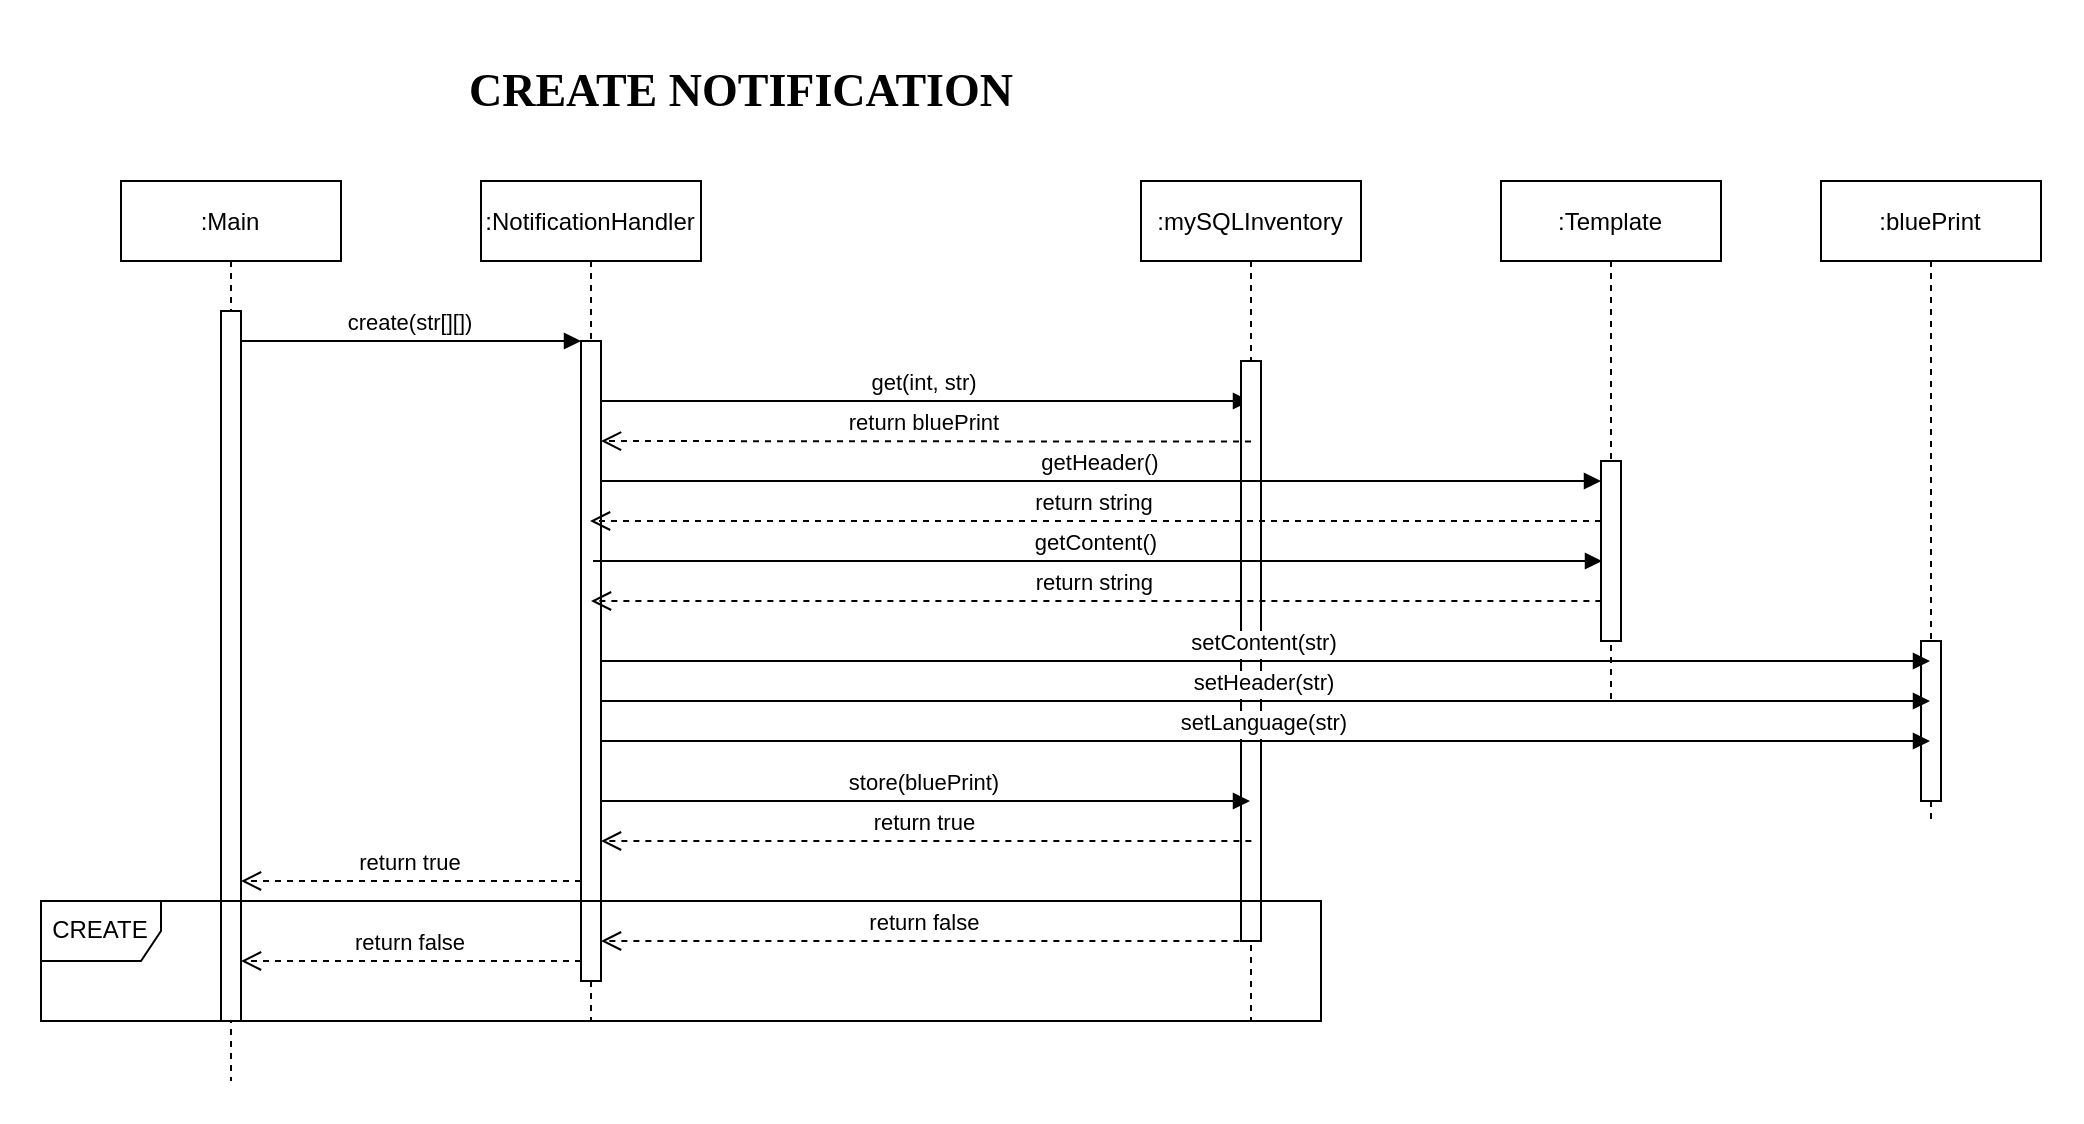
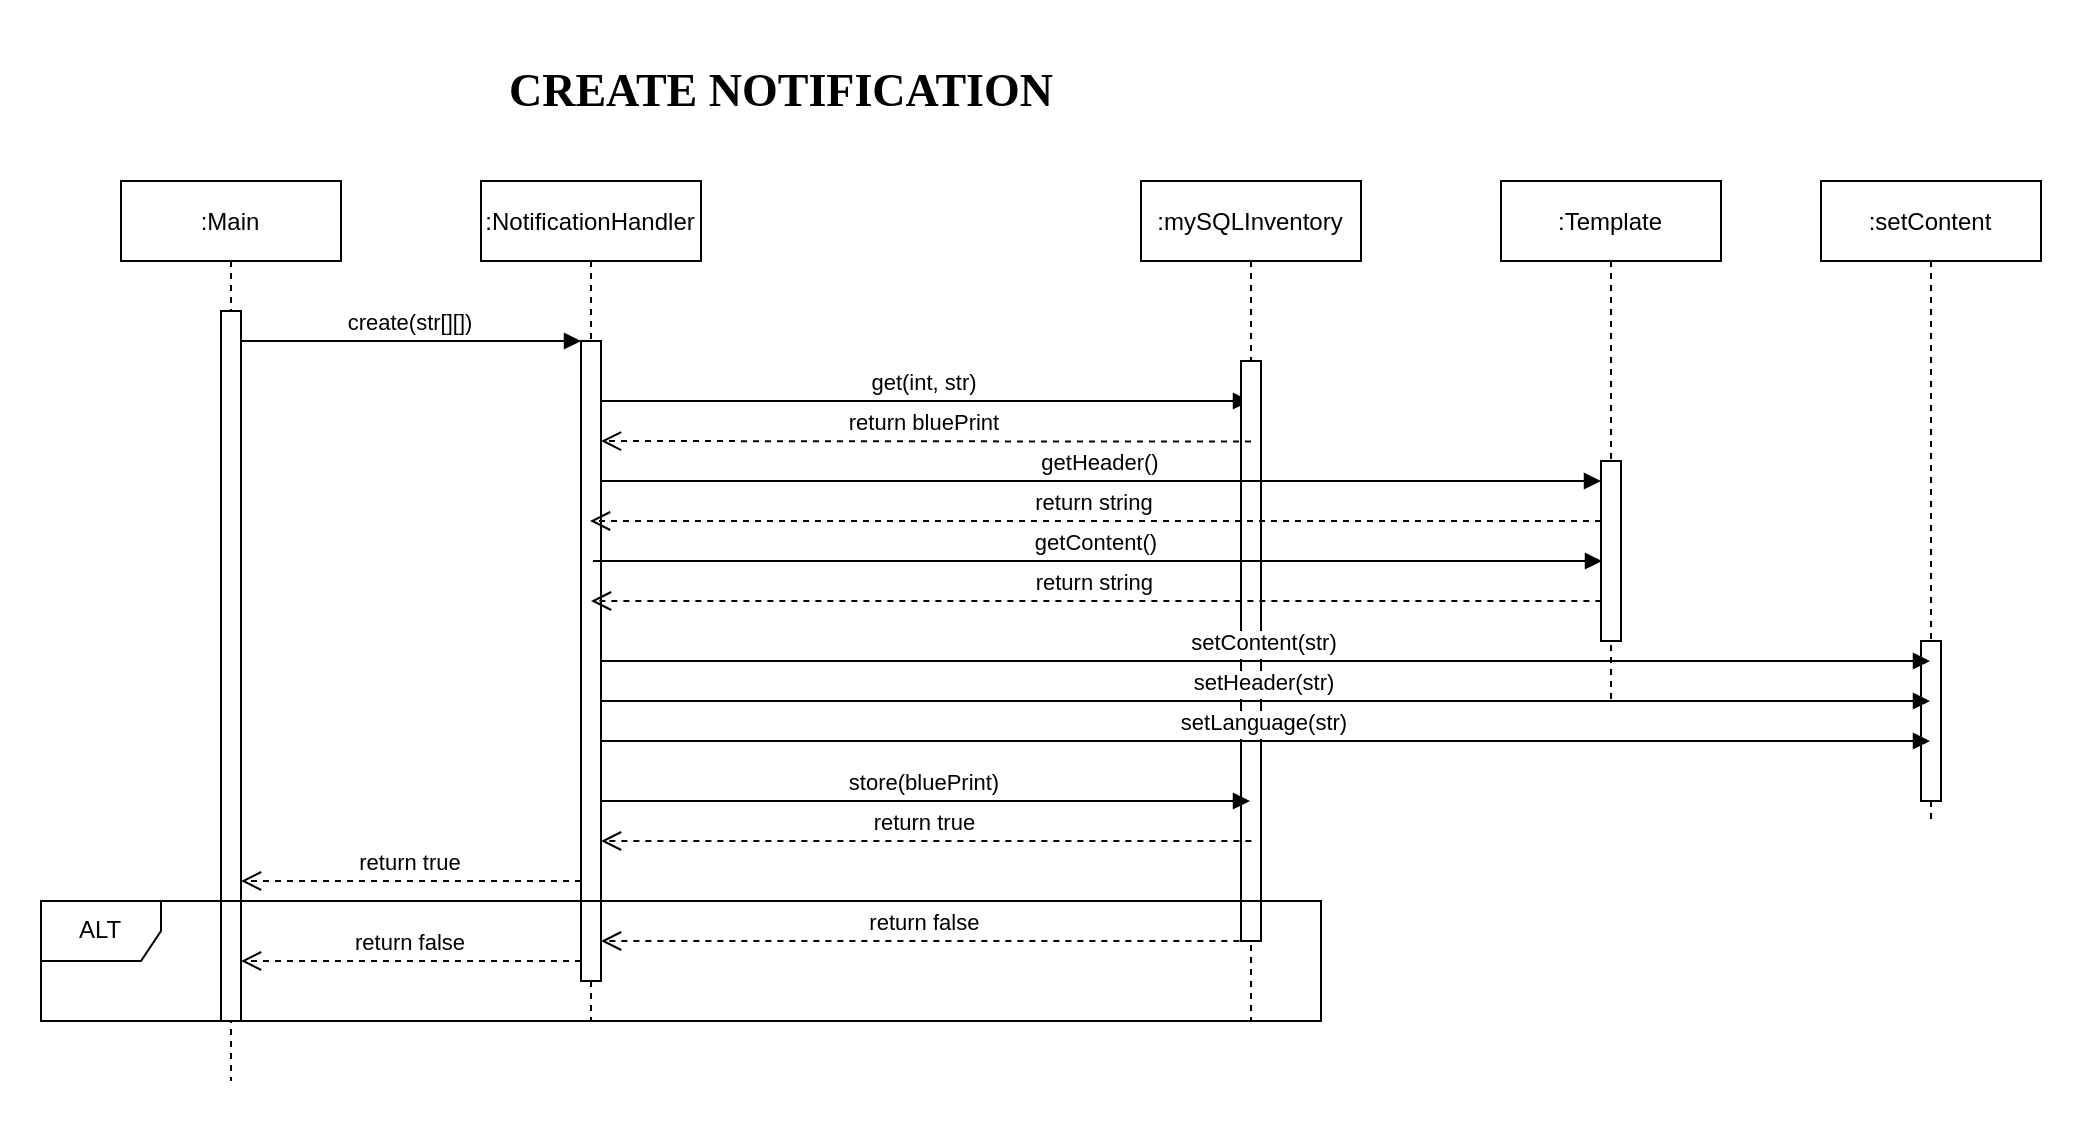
node "CREATE NOTIFICATION": moved (741, 91) -> (781, 91)
node ":bluePrint": label ":bluePrint" -> ":setContent"
node "CREATE": label "CREATE" -> "ALT"
